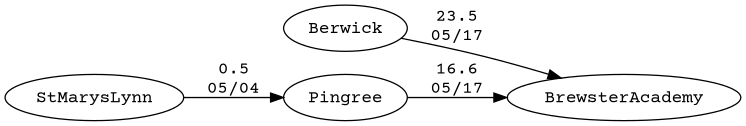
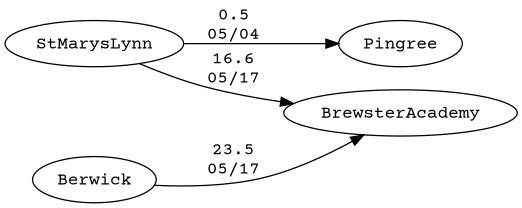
edge "Pingree" -> "BrewsterAcademy": now "StMarysLynn" -> "BrewsterAcademy"
